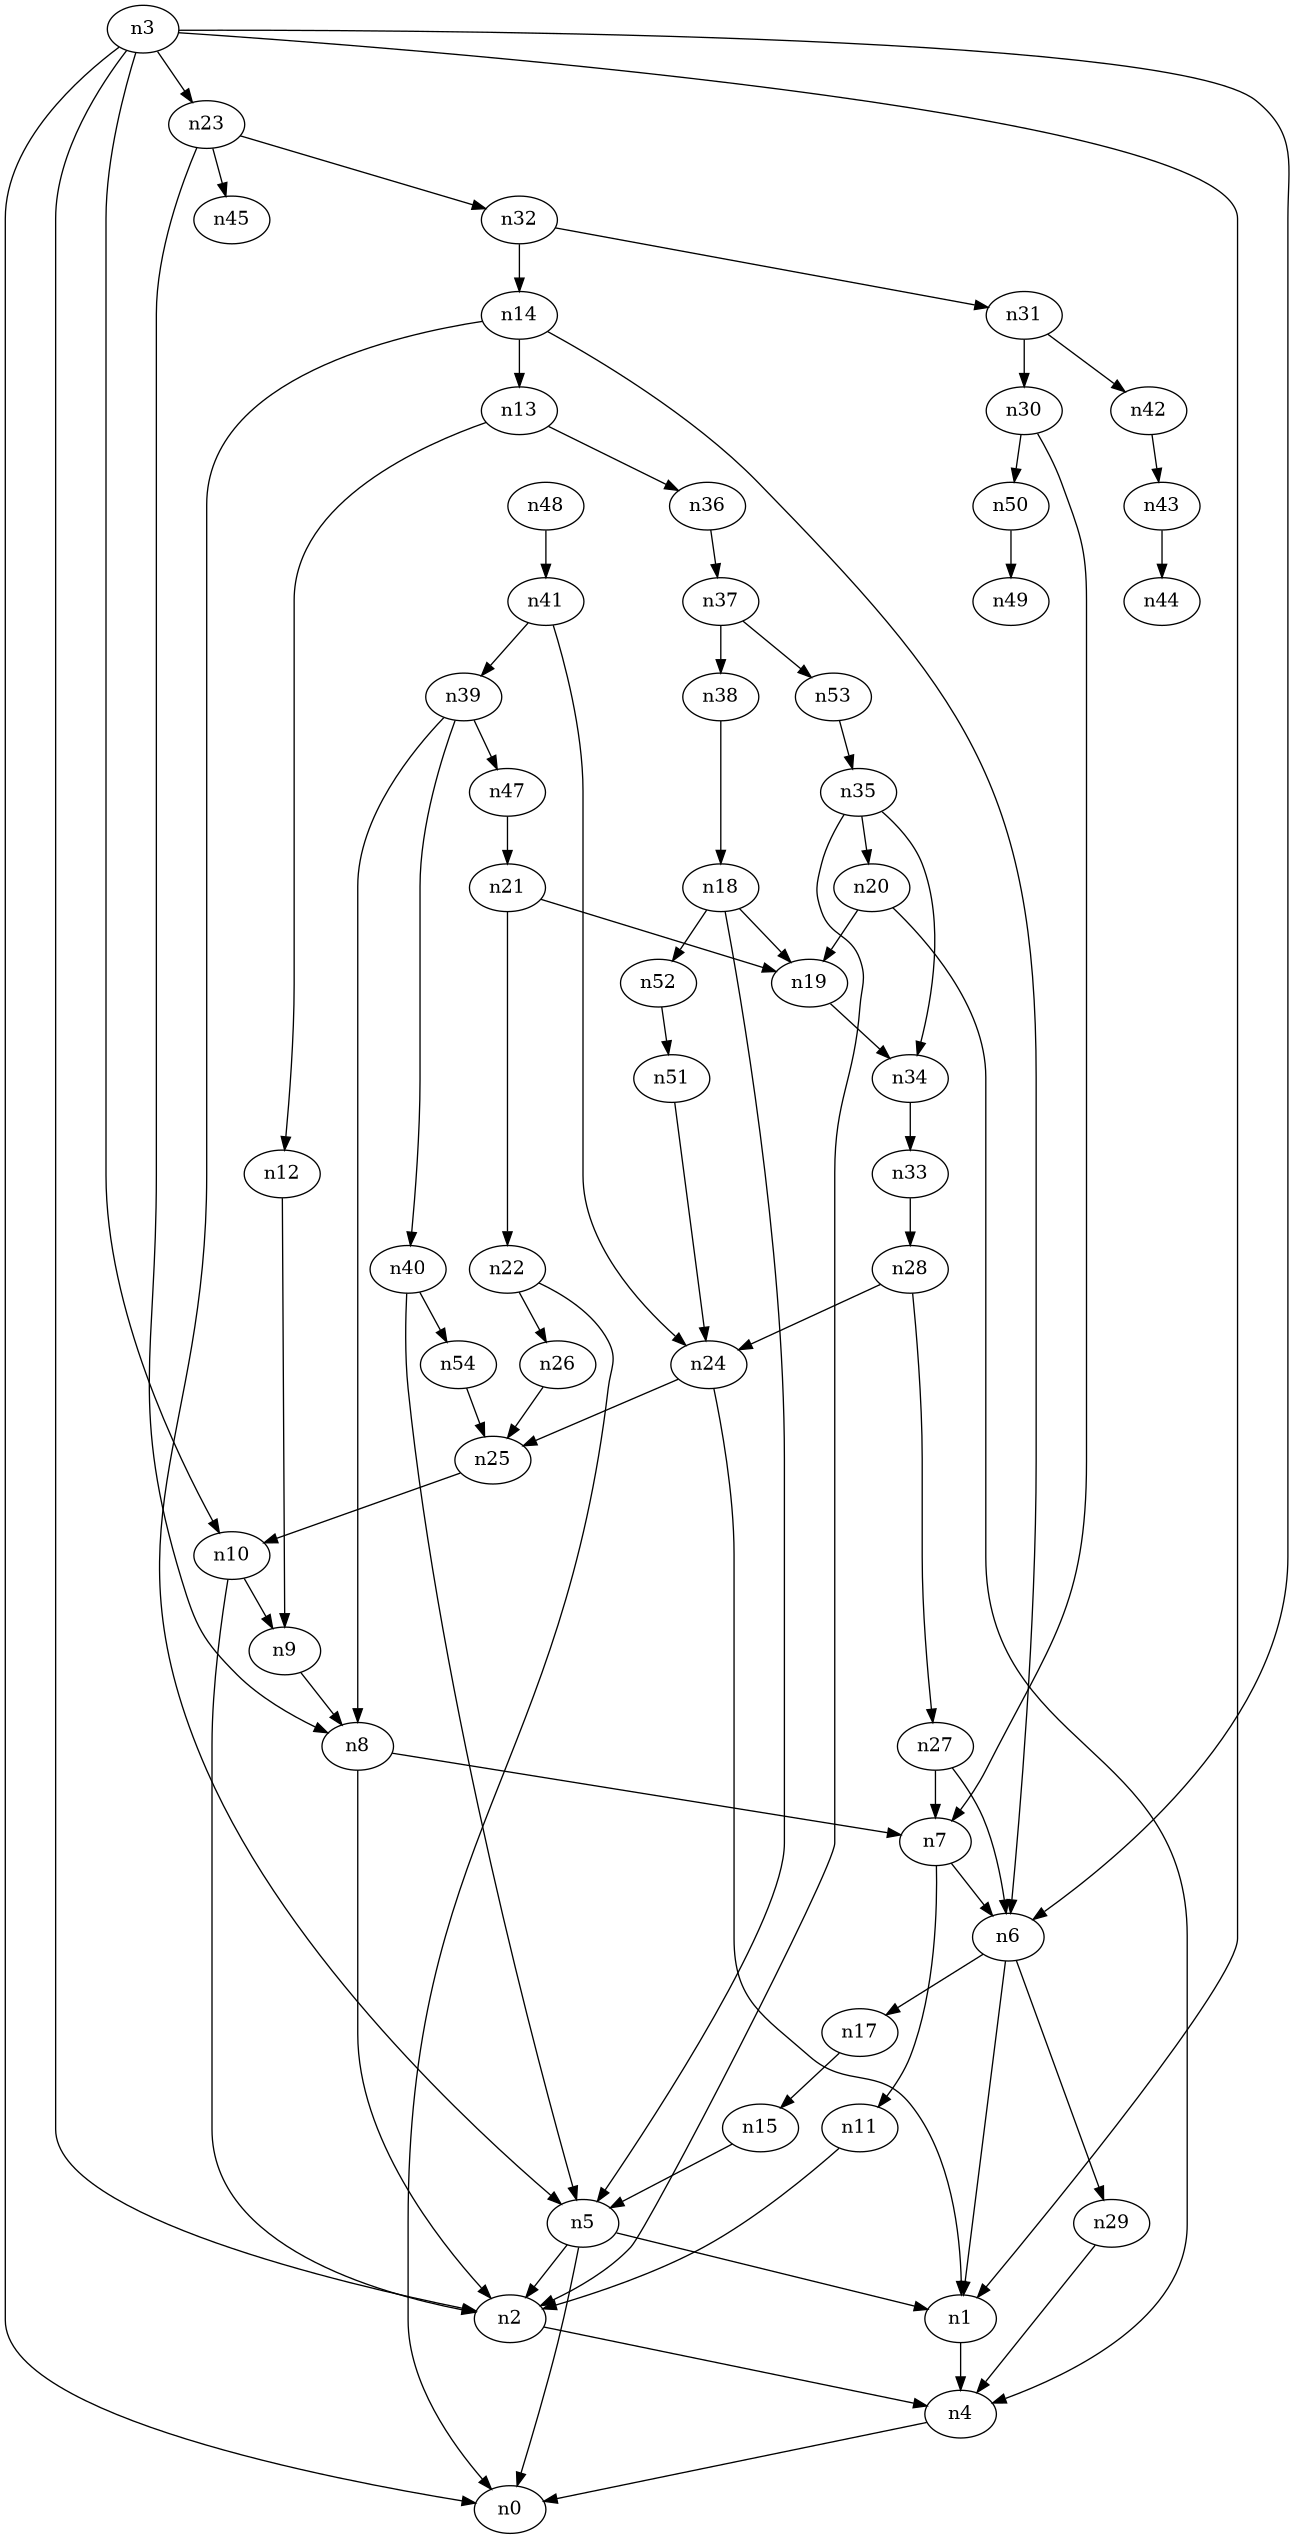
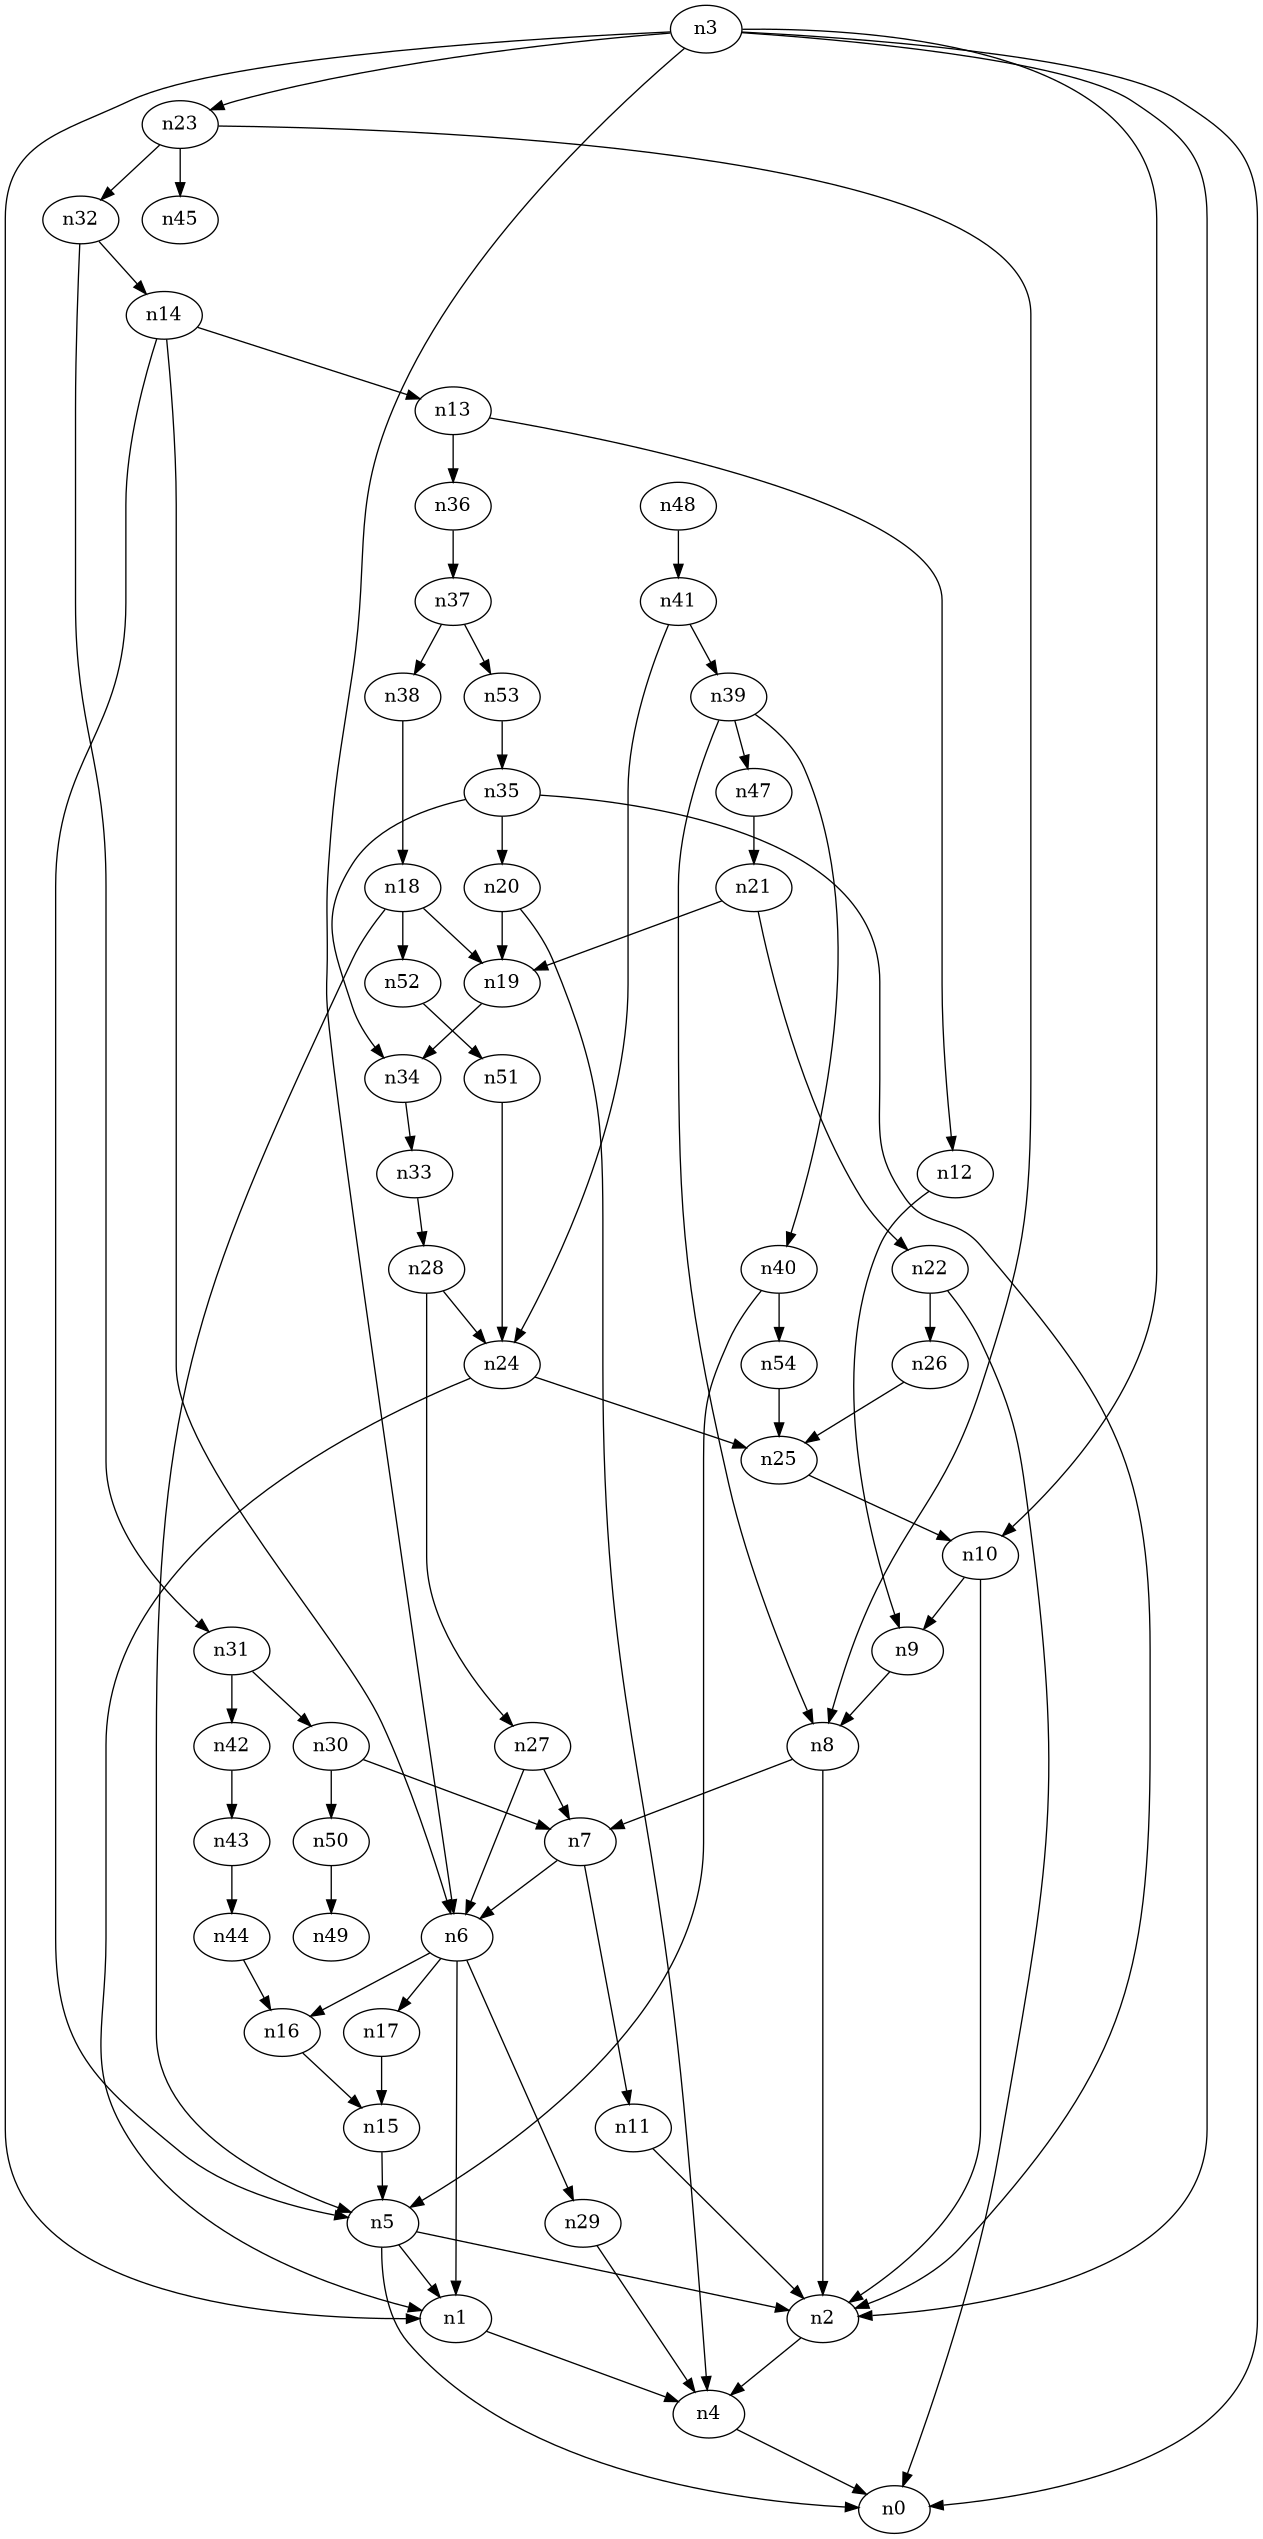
node "n16": added
